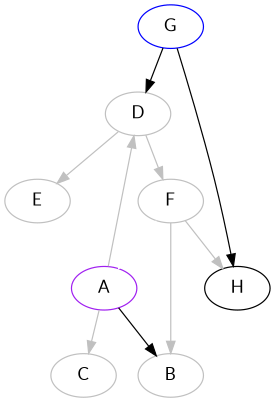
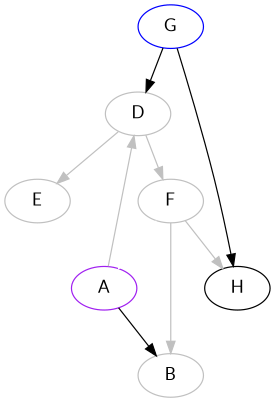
node "C": removed
